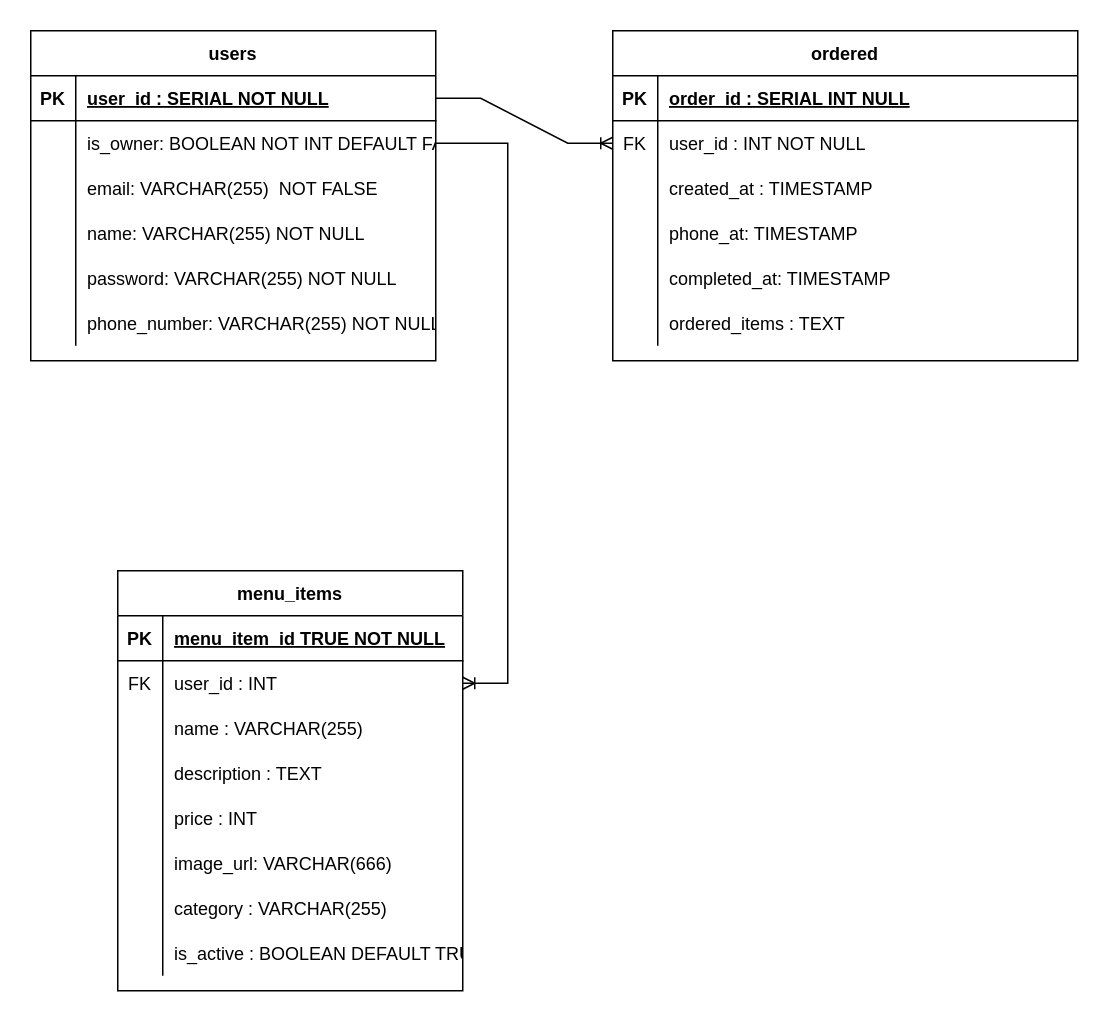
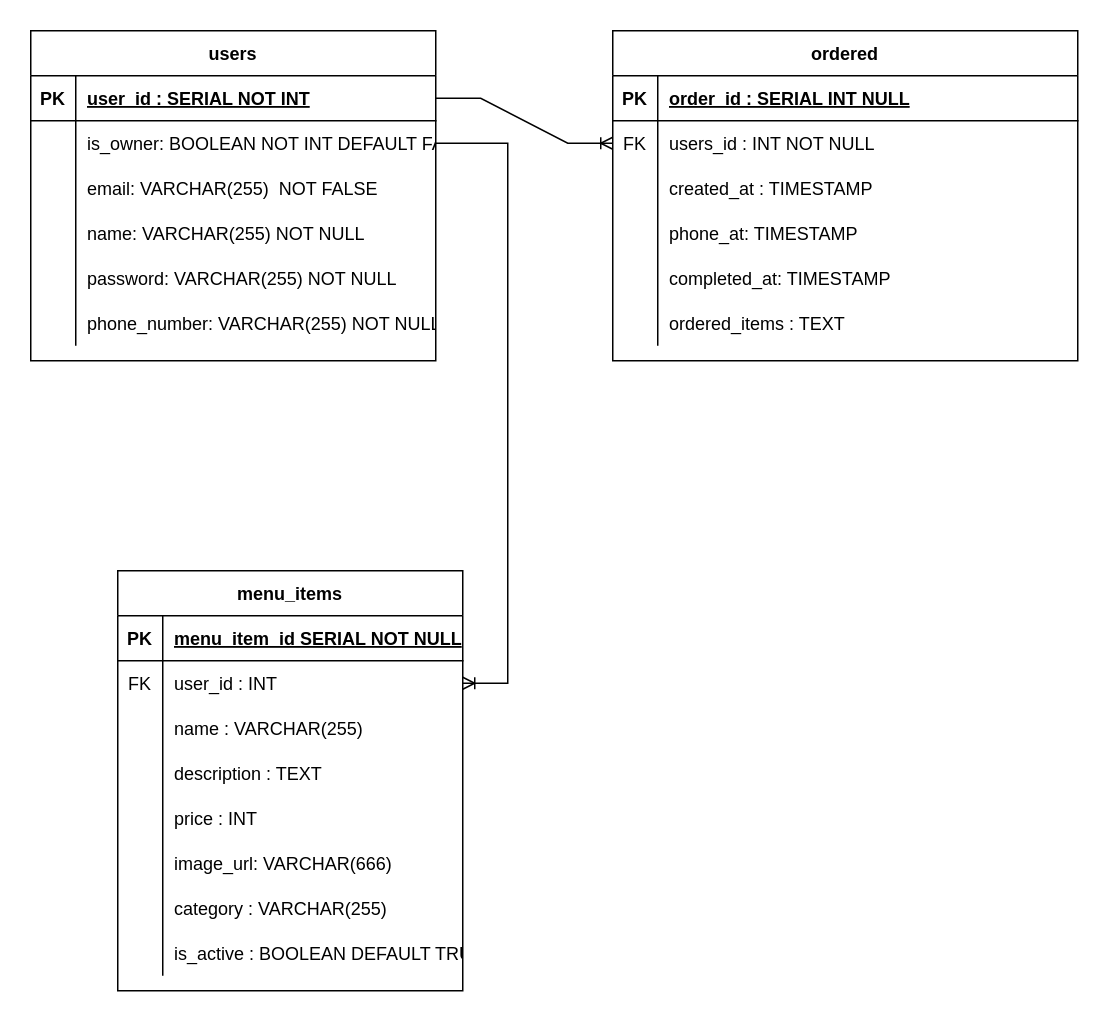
node "user_id : SERIAL NOT NULL": label "user_id : SERIAL NOT NULL" -> "user_id : SERIAL NOT INT"
node "user_id : INT NOT NULL": label "user_id : INT NOT NULL" -> "users_id : INT NOT NULL"
node "menu_item_id TRUE NOT NULL": label "menu_item_id TRUE NOT NULL" -> "menu_item_id SERIAL NOT NULL"
